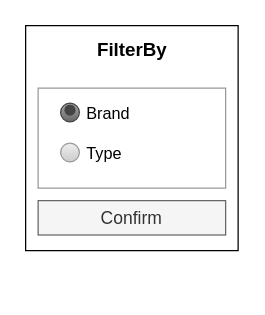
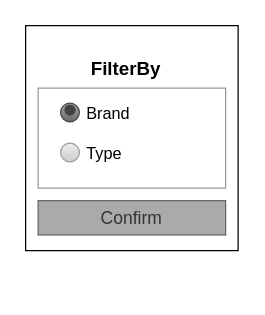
node "FilterBy": moved (132, 49) -> (126, 68)
node "Confirm": fillcolor #f5f5f5 -> #aaaaaa
